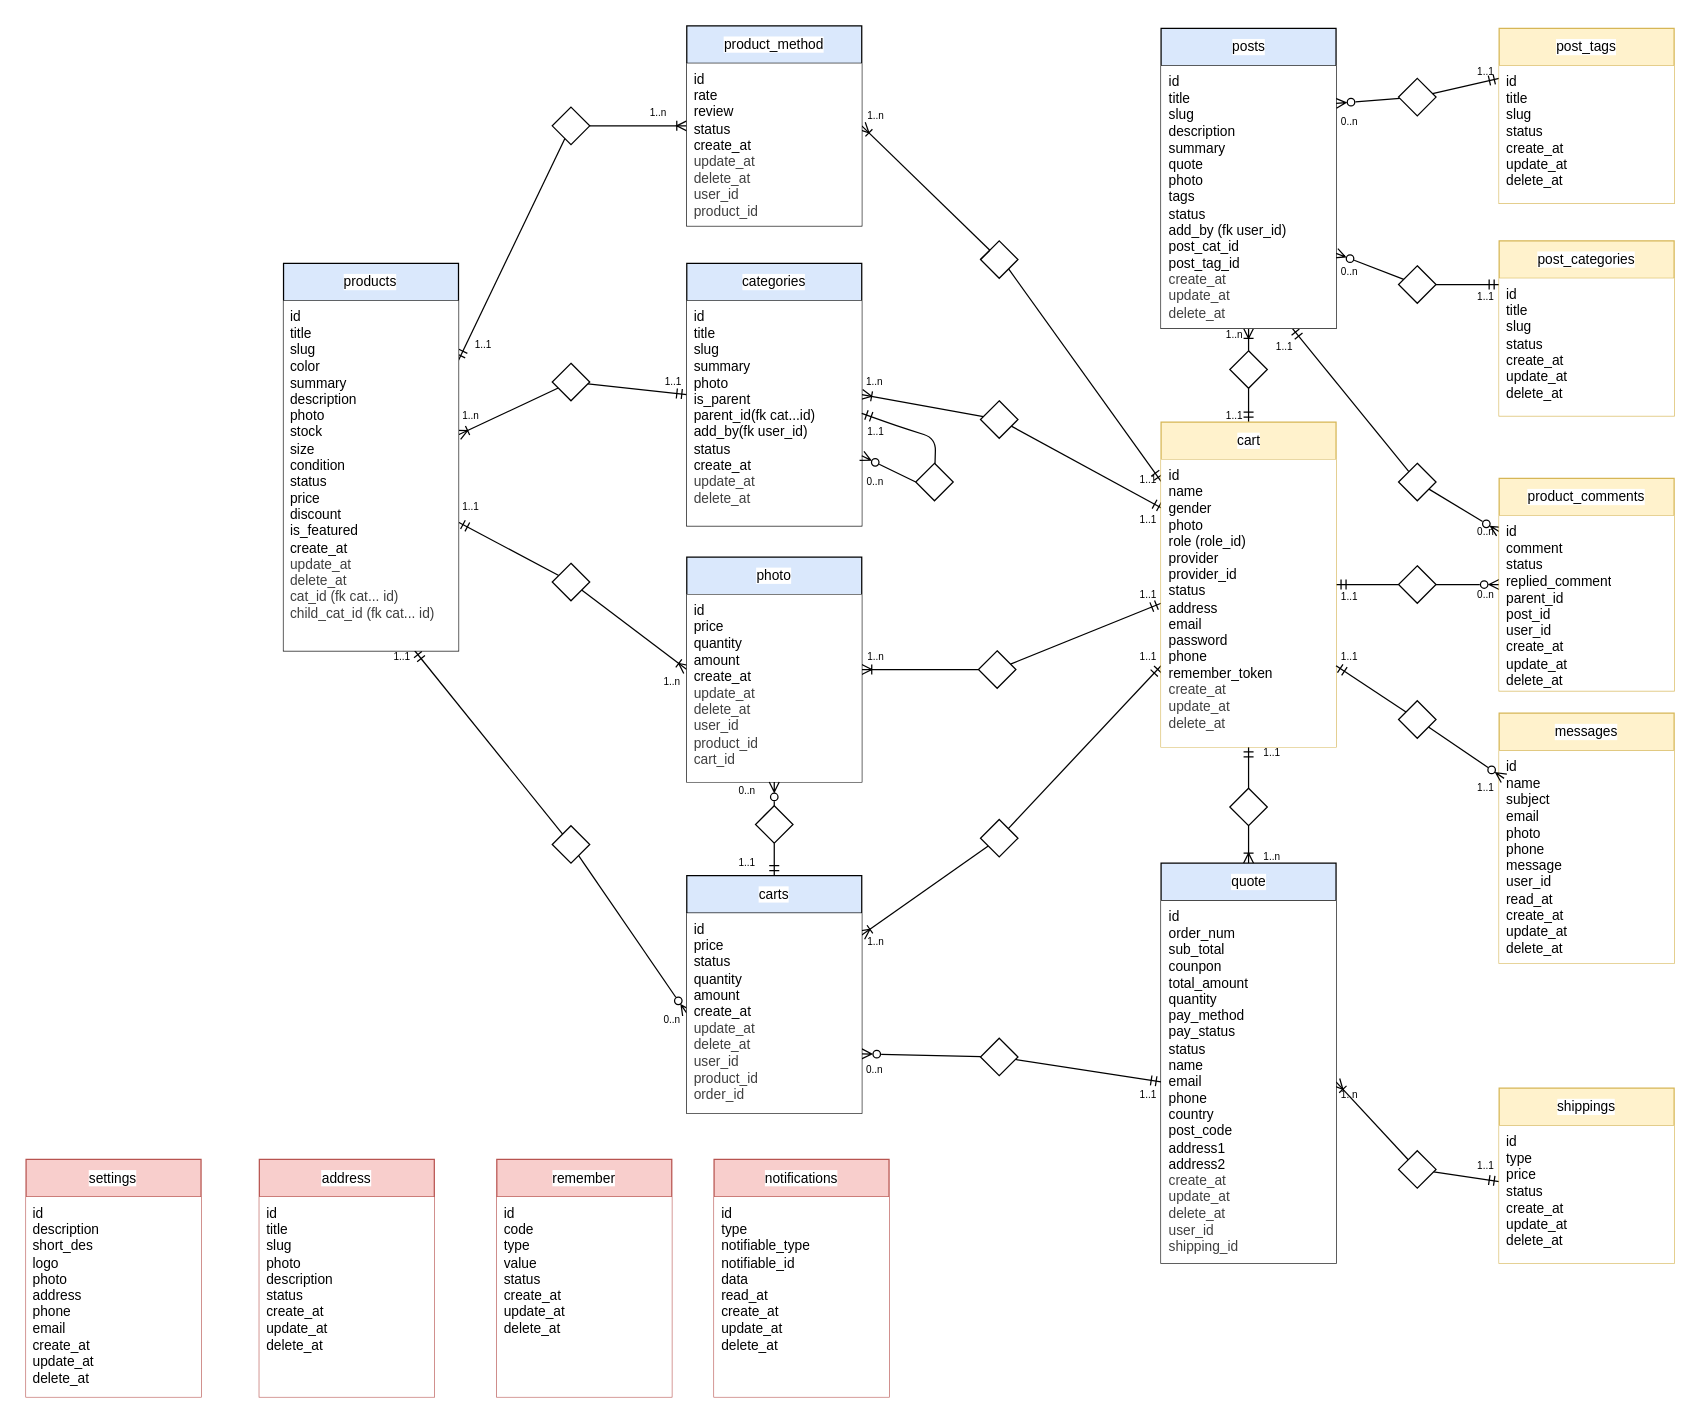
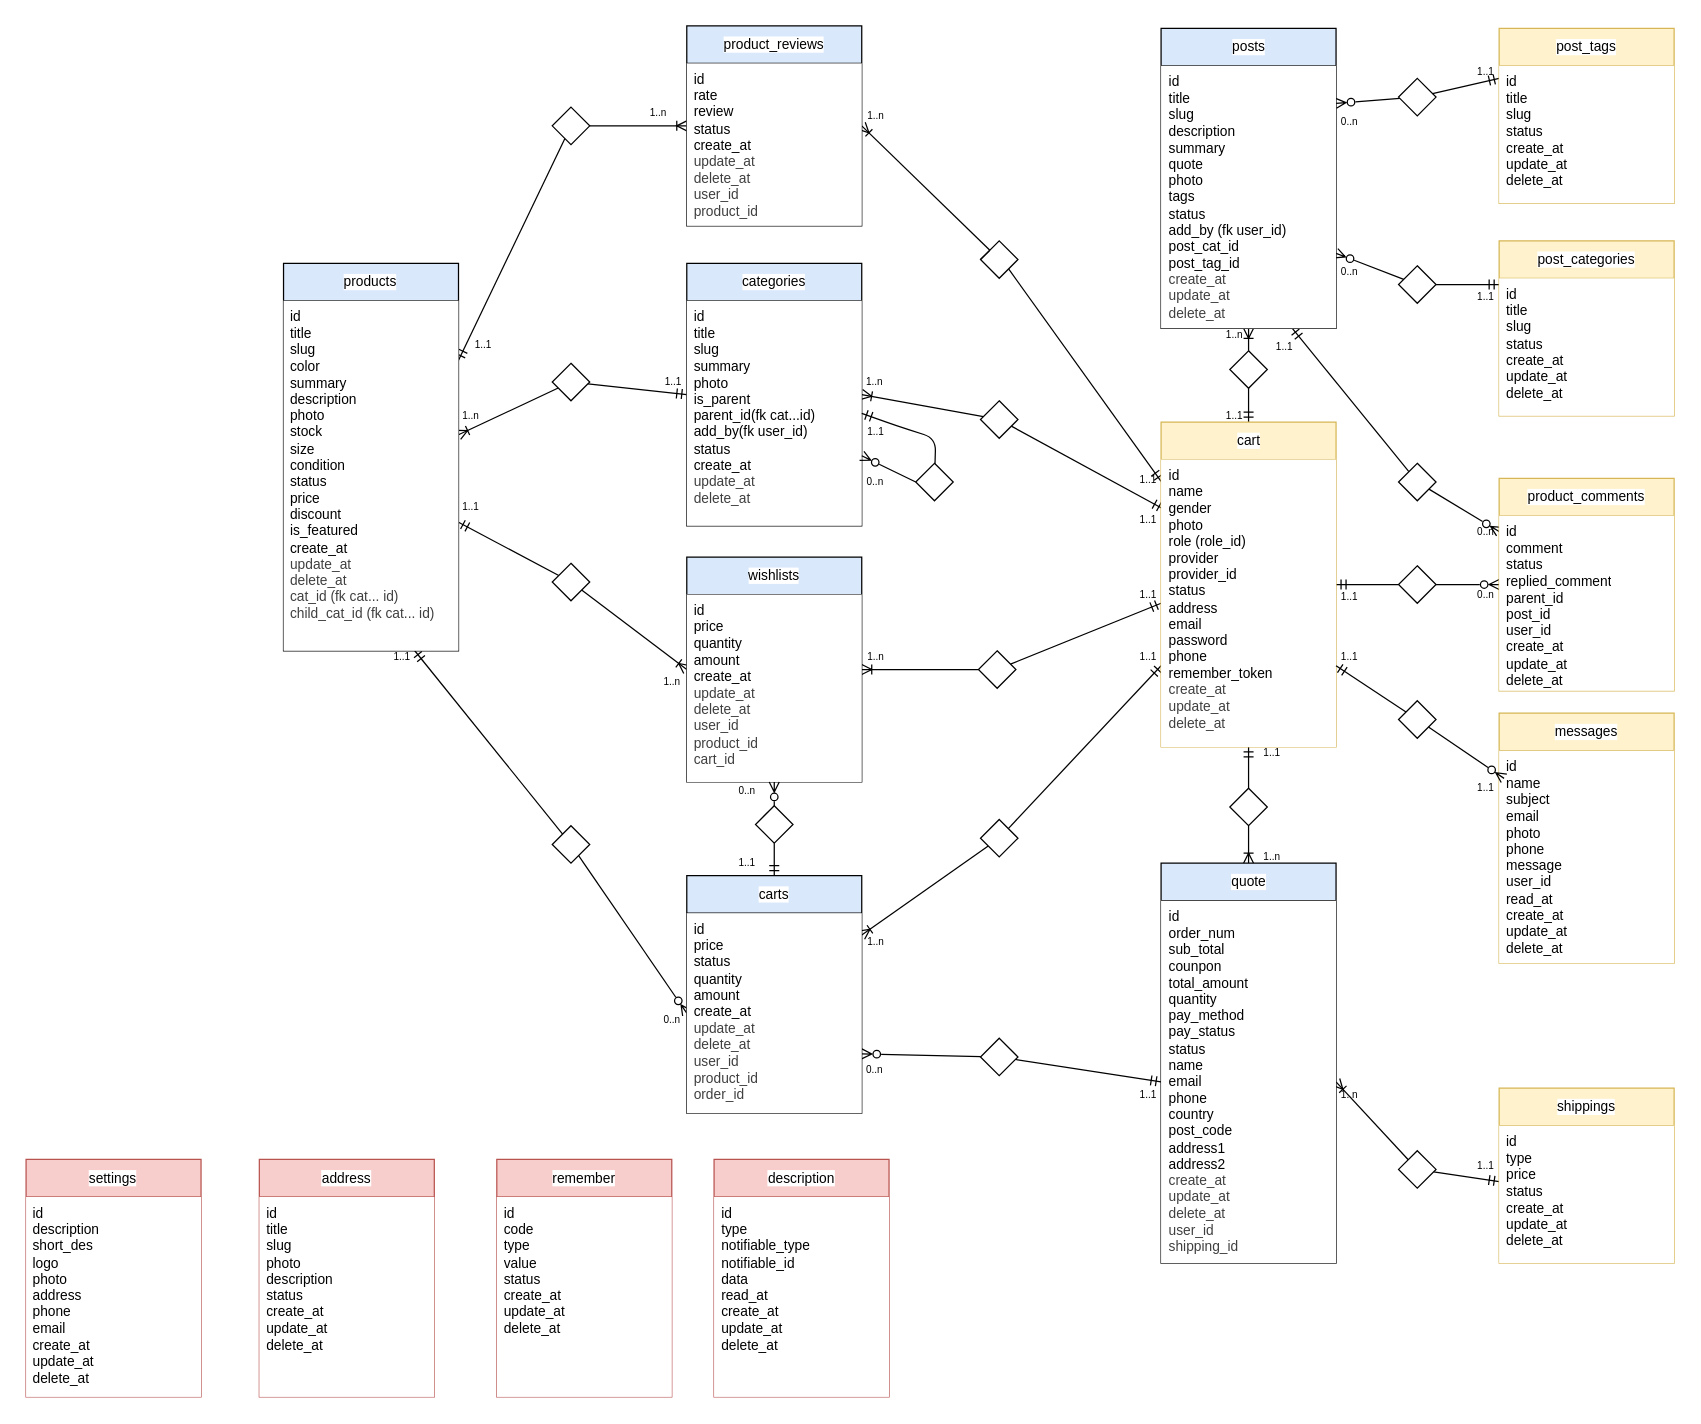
node "product_method": label "product_method" -> "product_reviews"
node "photo": label "photo" -> "wishlists"
node "notifications": label "notifications" -> "description"
